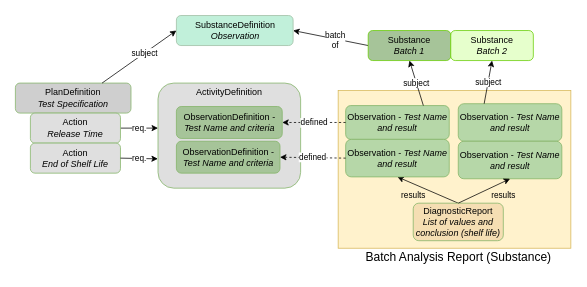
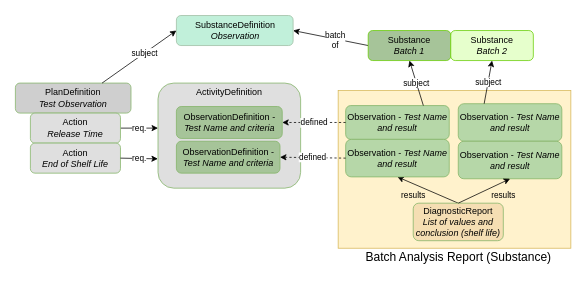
node "PlanDefinition Test Specification": label "PlanDefinition Test Specification" -> "PlanDefinition Test Observation"
